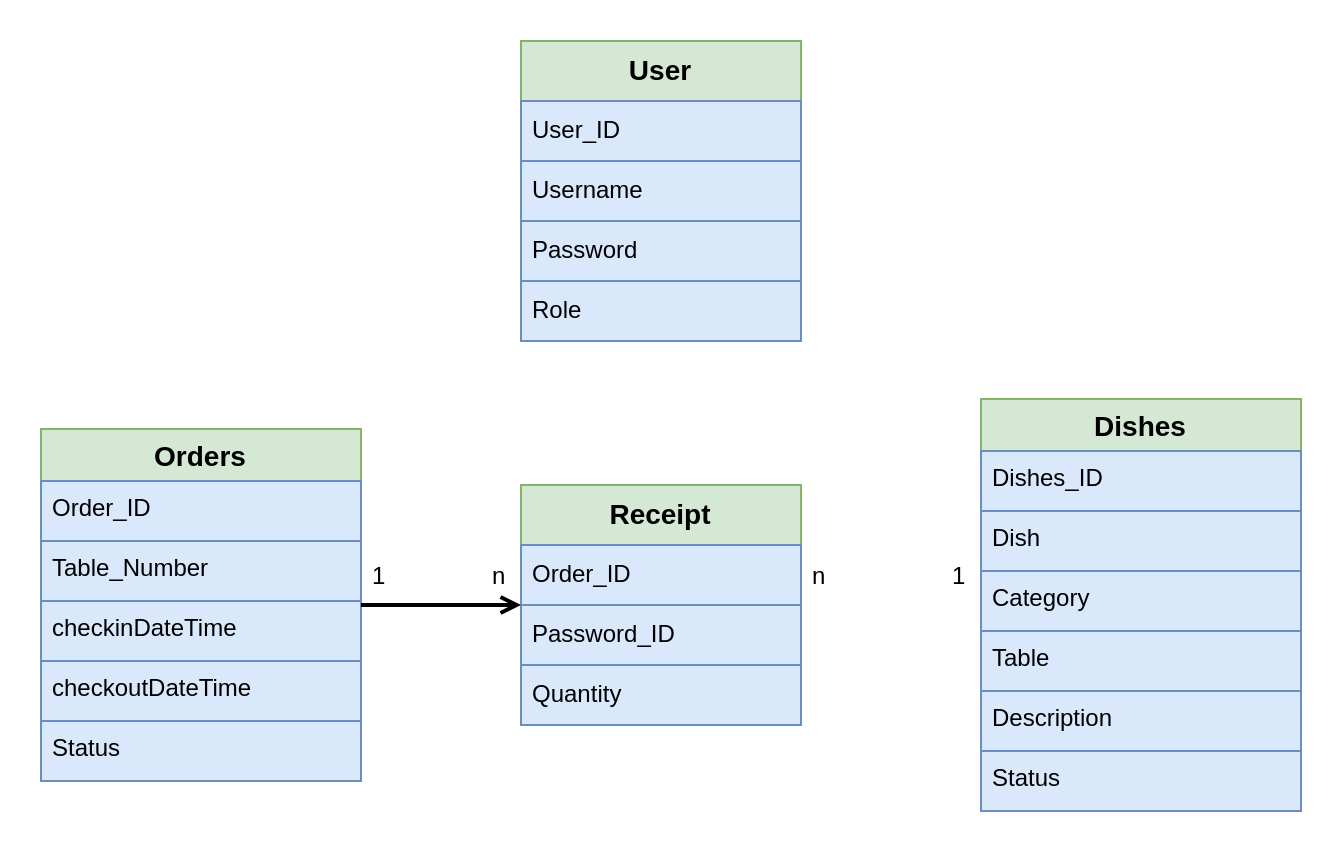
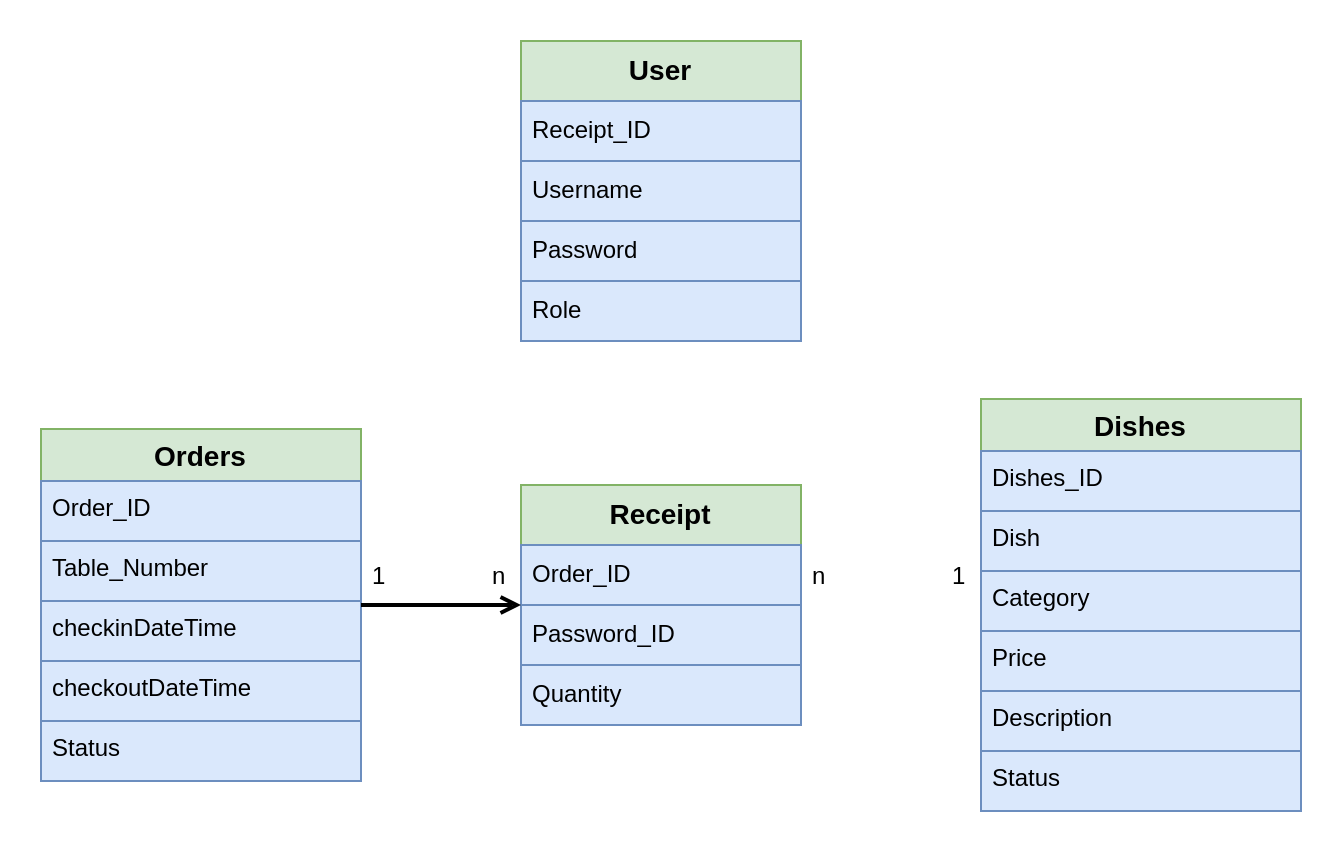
node "User_ID": label "User_ID" -> "Receipt_ID"
node "Table": label "Table" -> "Price"
